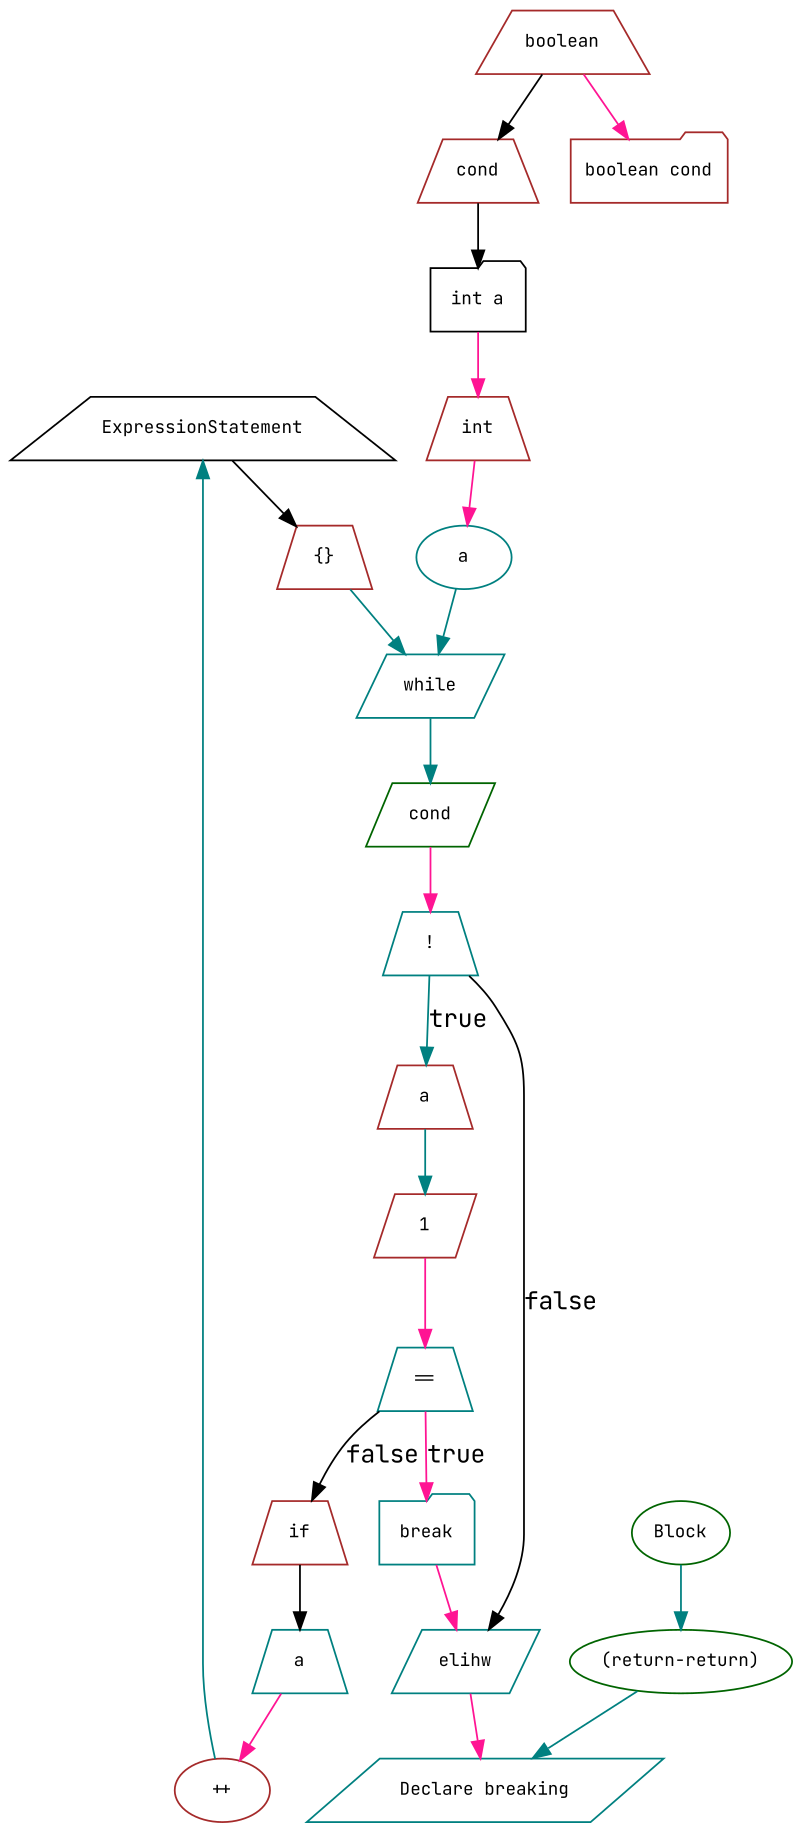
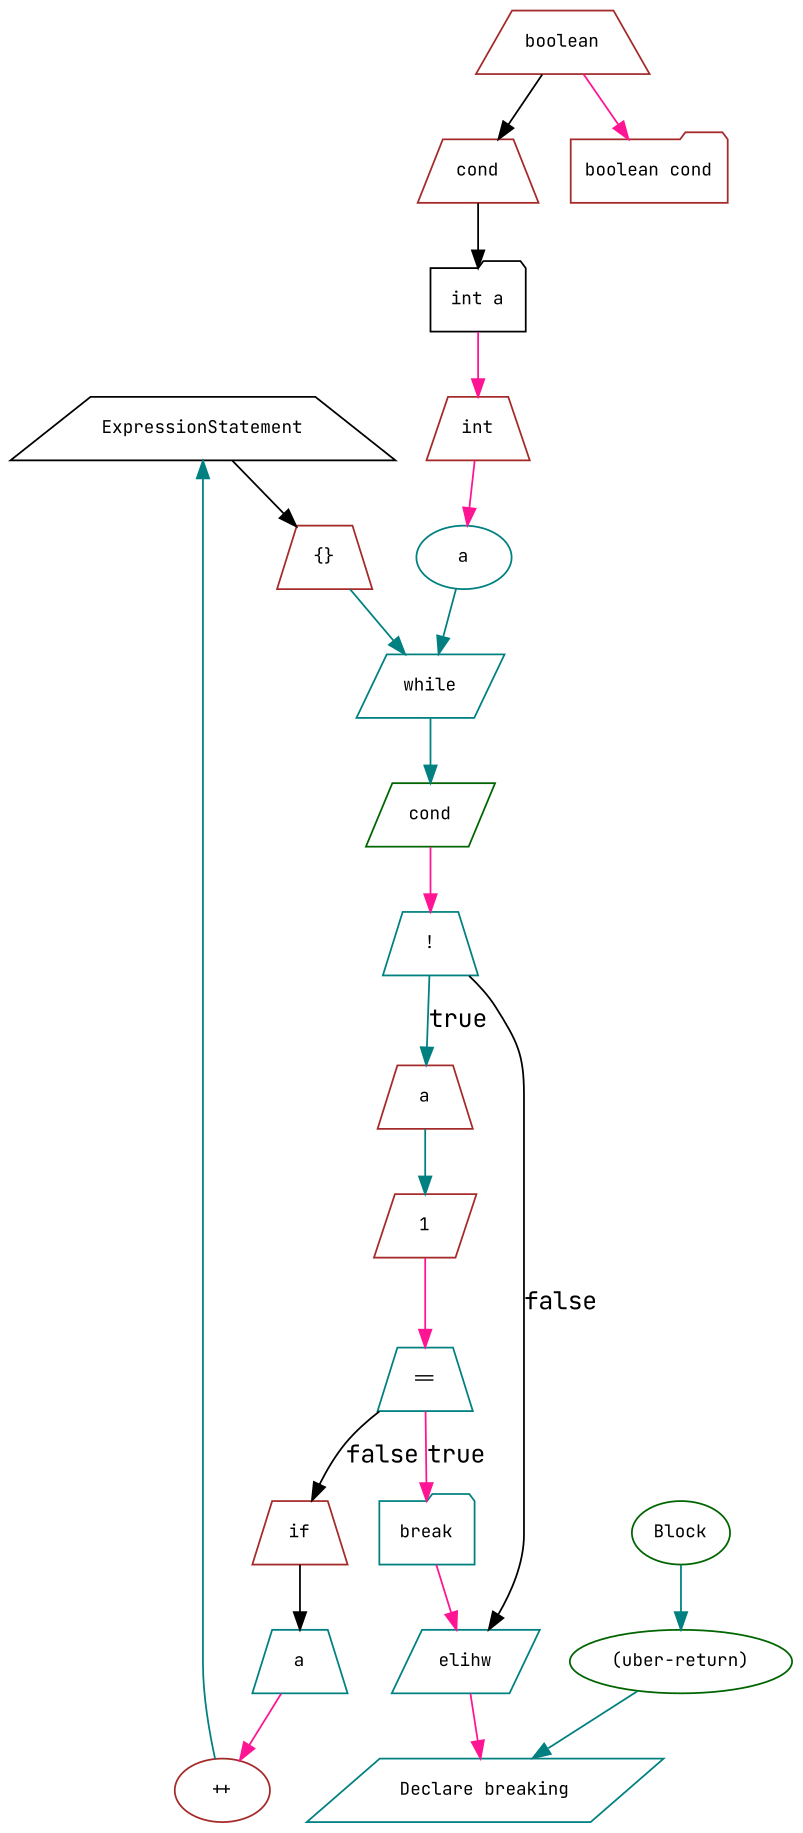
node "(return-return)": label "(return-return)" -> "(uber-return)"
